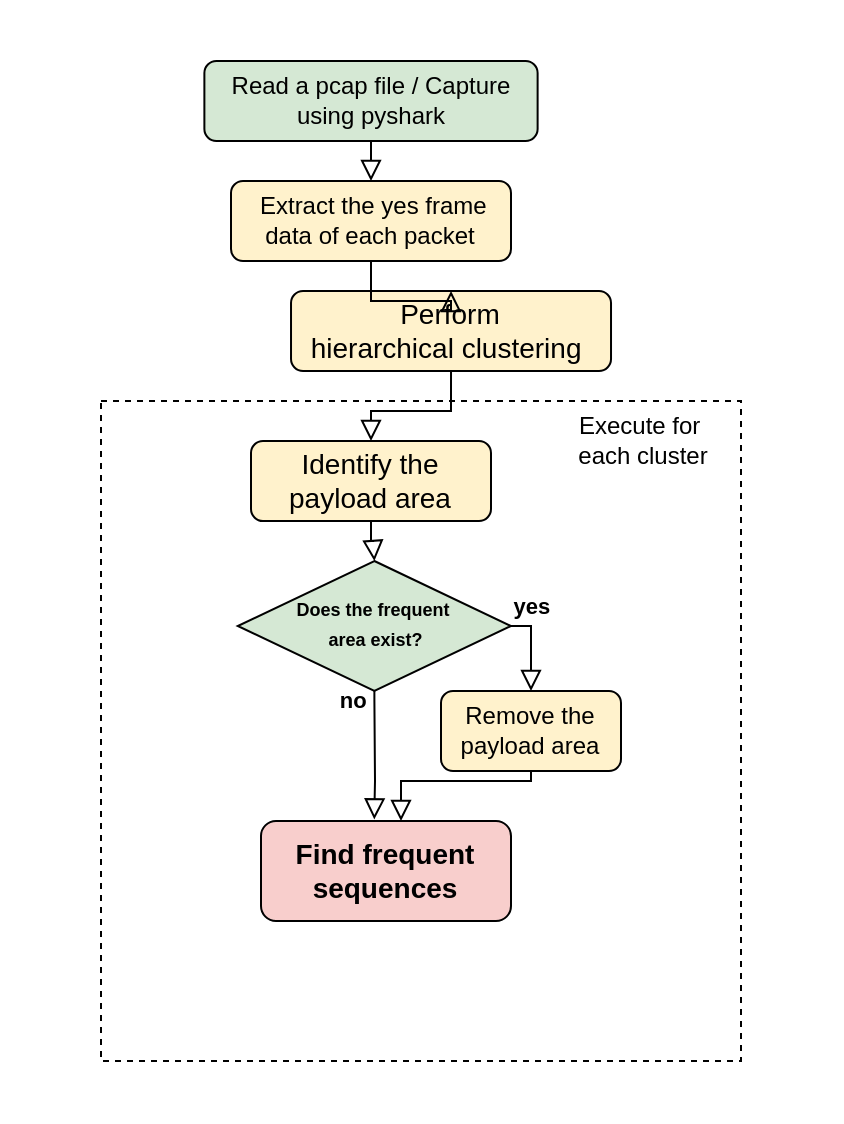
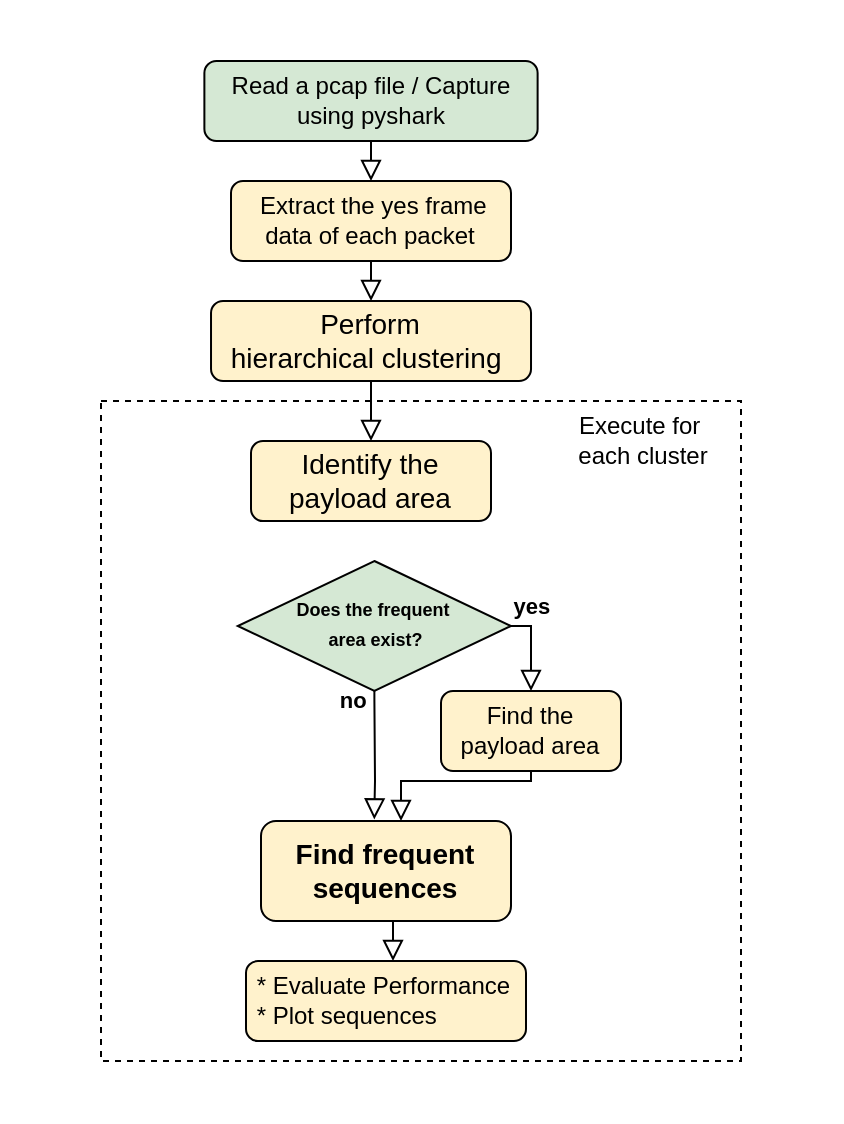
node "Perform hierarchical clustering": moved (451, 331) -> (371, 341)
edge "Identify the payload area" -> "Does the frequent area exist?": removed
node "Remove the payload area": label "Remove the payload area" -> "Find the payload area"
node "Find frequent sequences": fillcolor #f8cecc -> #fff2cc
edge "Find frequent sequences" -> "* Evaluate Performance * Plot sequences": added
node "* Evaluate Performance * Plot sequences": added
